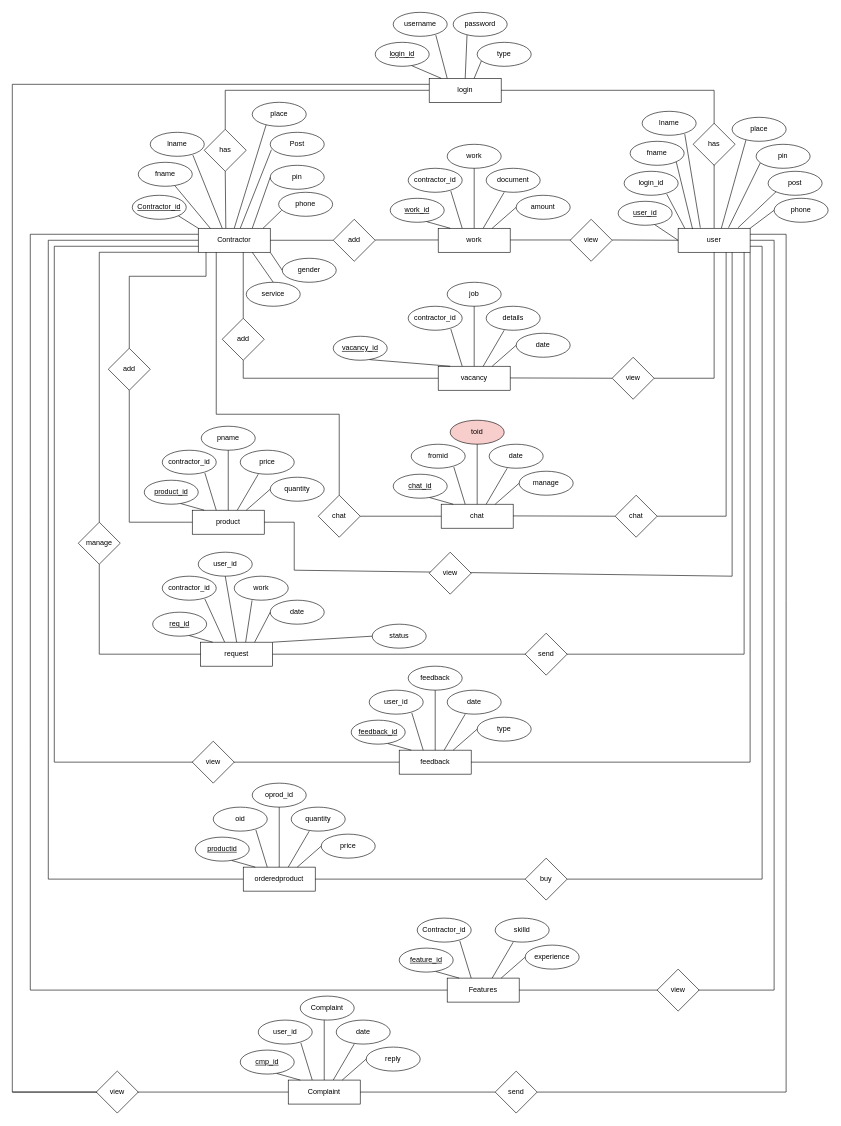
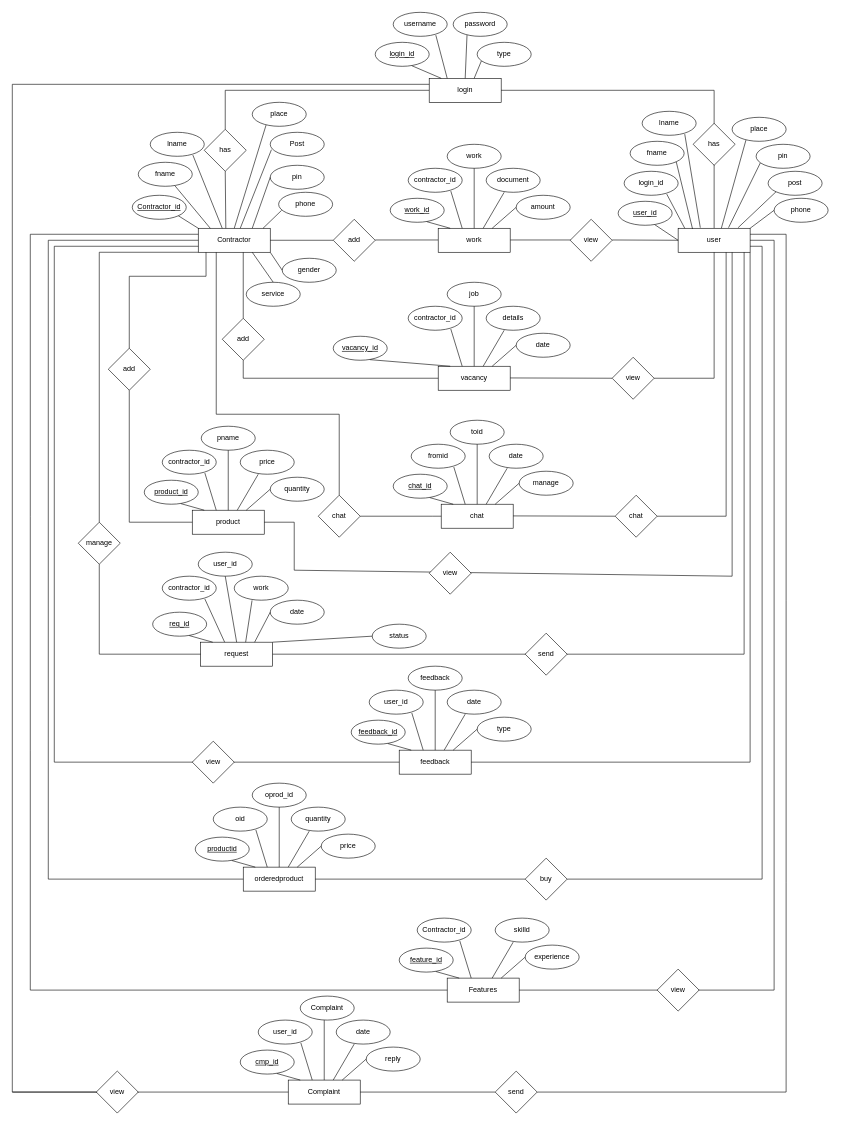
node "toid": fillcolor #f8cecc -> #ffffff
